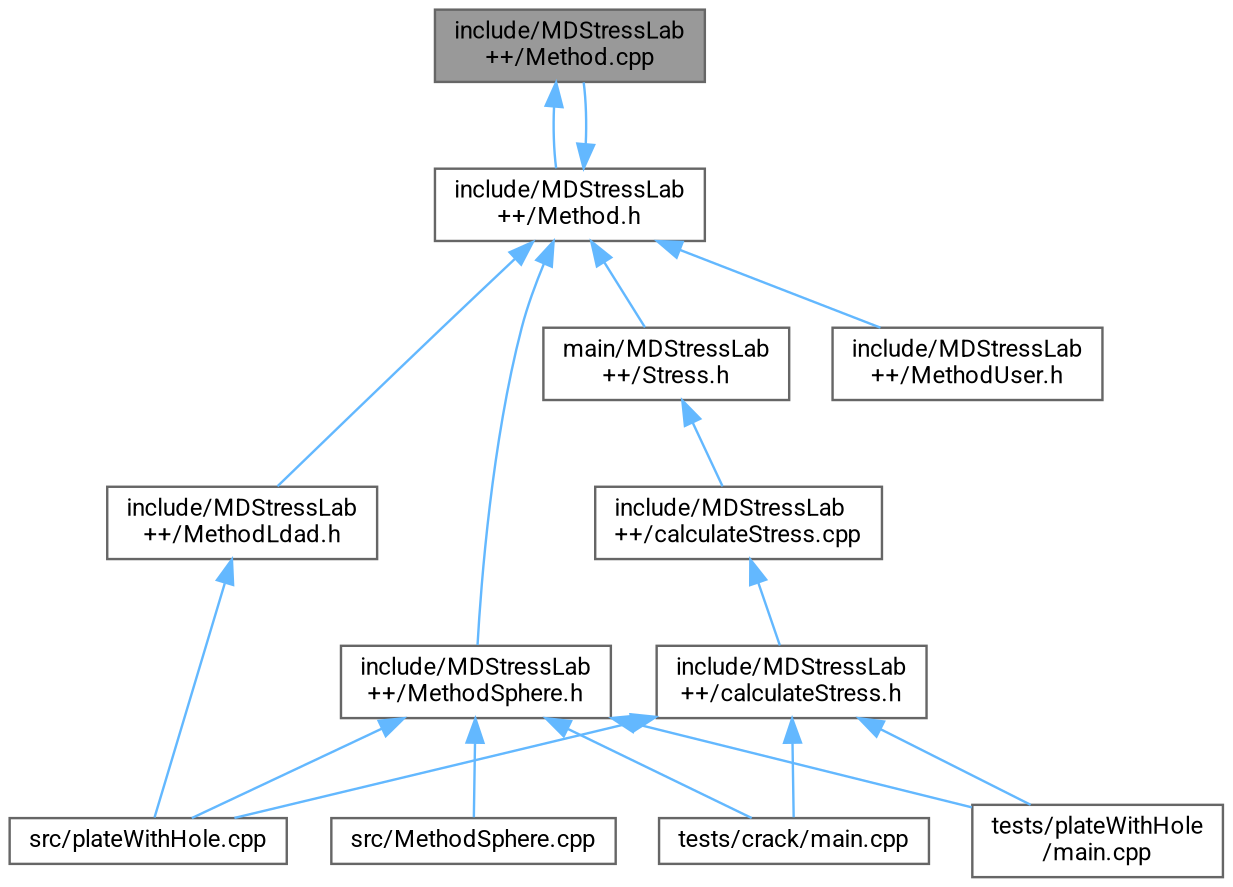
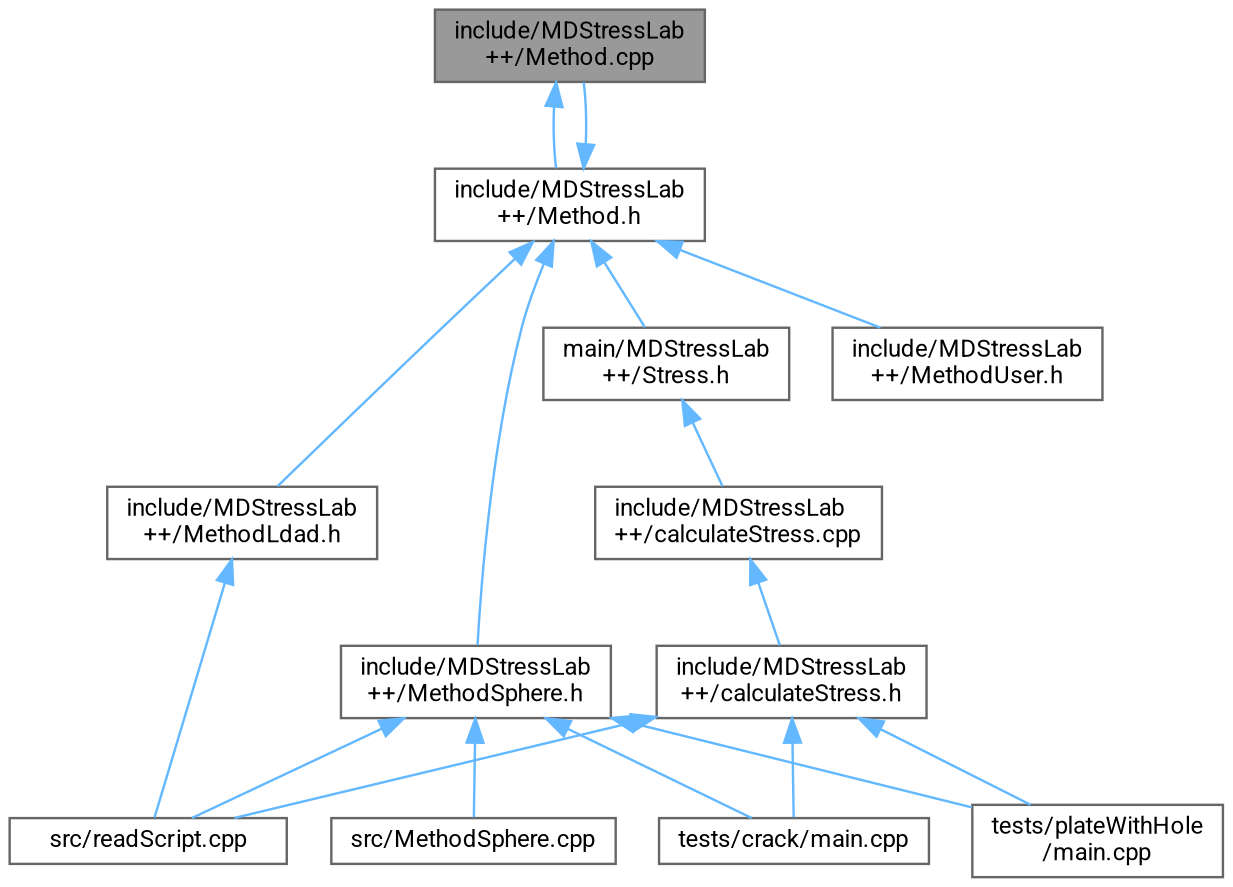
node "src/plateWithHole.cpp": label "src/plateWithHole.cpp" -> "src/readScript.cpp"
